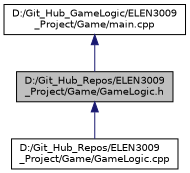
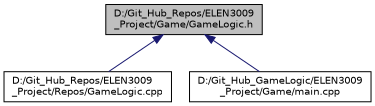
edge "D:/Git_Hub_Repos/ELEN3009 _Project/Game/GameLogic.h" -> "D:/Git_Hub_GameLogic/ELEN3009 _Project/Game/main.cpp": reversed
node "D:/Git_Hub_Repos/ELEN3009 _Project/Game/GameLogic.cpp": label "D:/Git_Hub_Repos/ELEN3009 _Project/Game/GameLogic.cpp" -> "D:/Git_Hub_Repos/ELEN3009 _Project/Repos/GameLogic.cpp"
